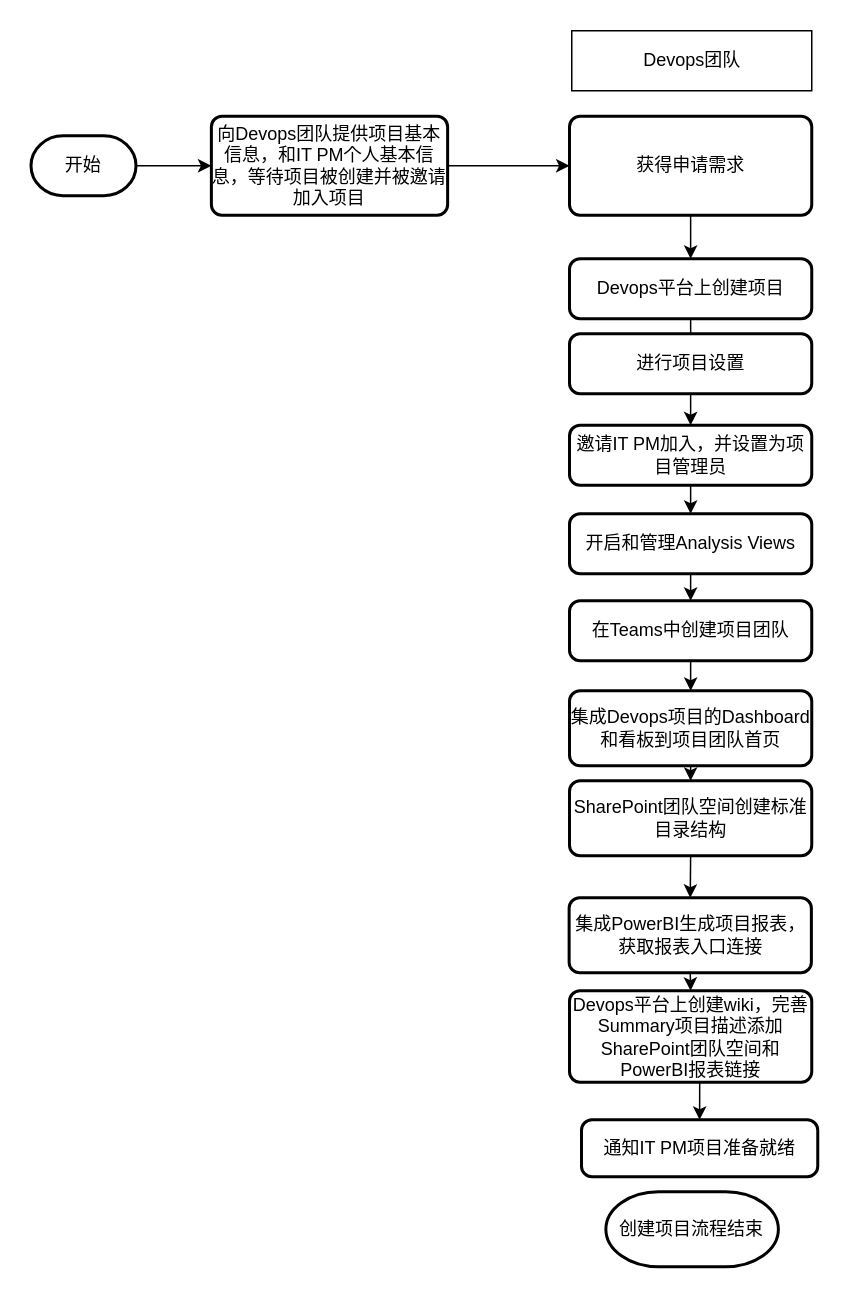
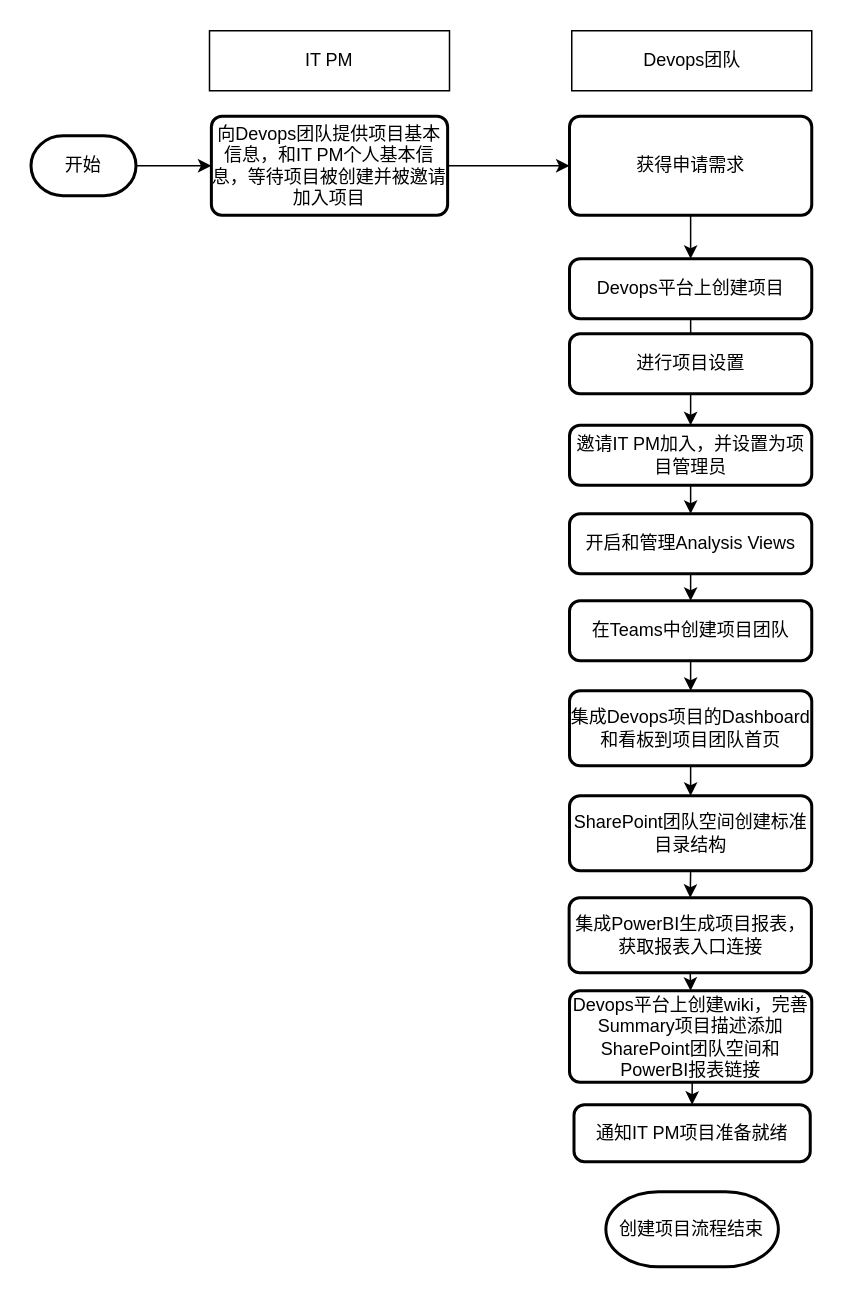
node "IT PM": added
node "SharePoint团队空间创建标准目录结构": moved (690, 818) -> (690, 833)
node "通知IT PM项目准备就绪": moved (699, 1148) -> (692, 1133)
